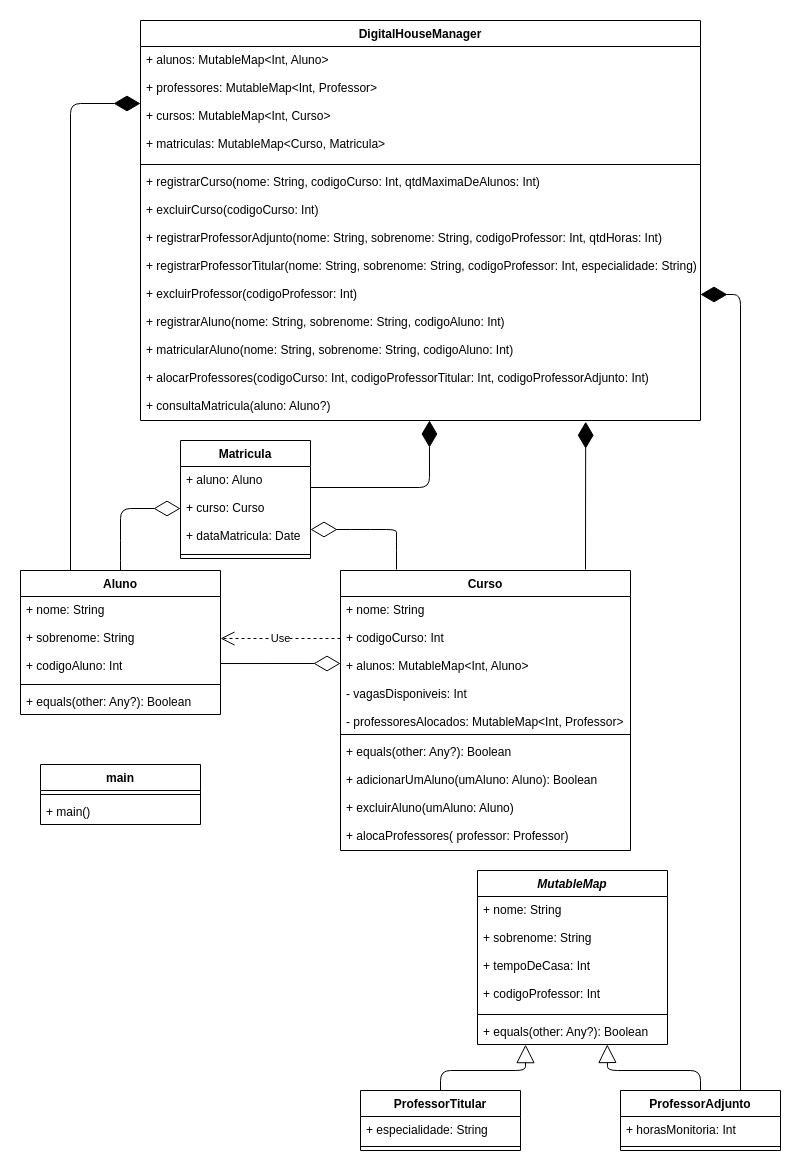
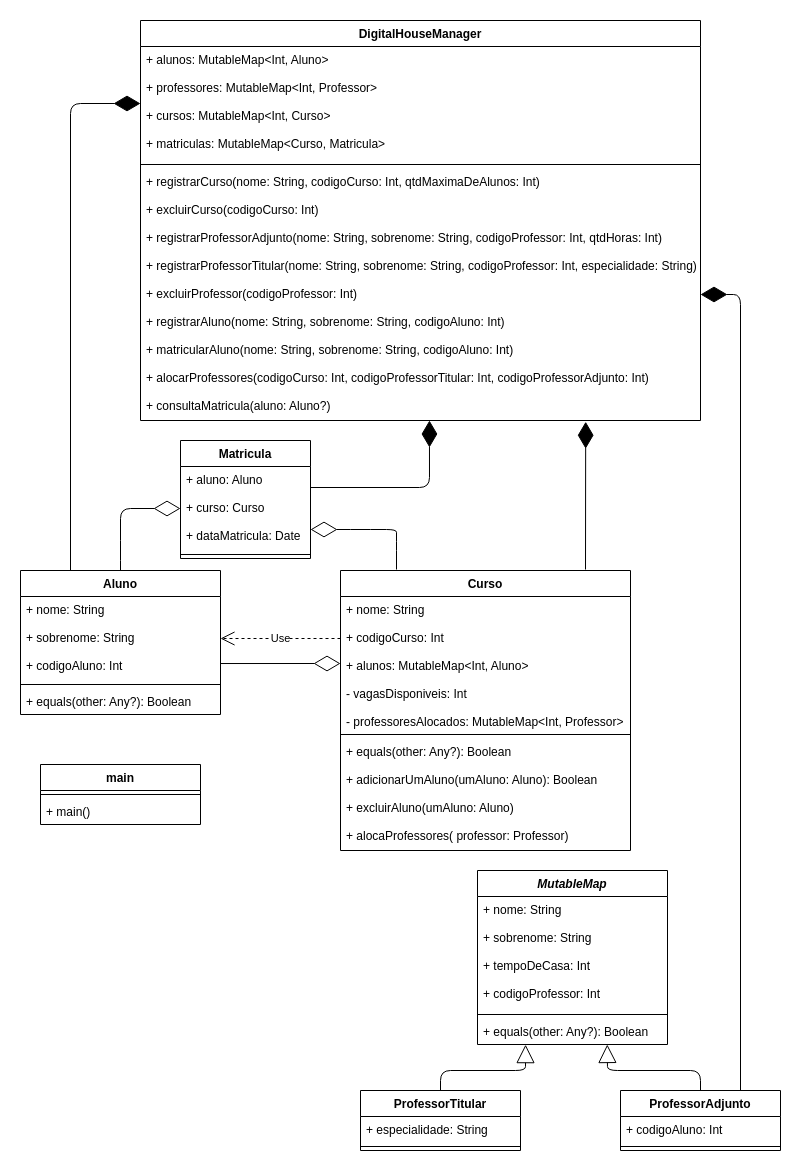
node "+ horasMonitoria: Int": label "+ horasMonitoria: Int" -> "+ codigoAluno: Int"
